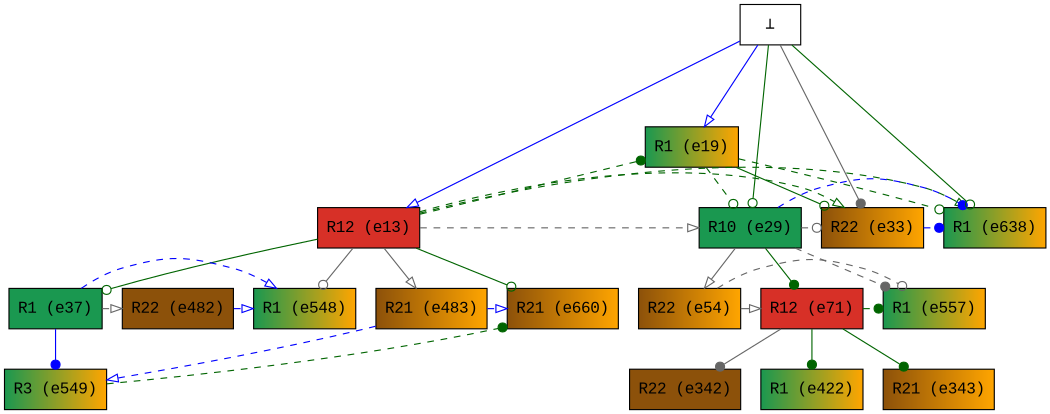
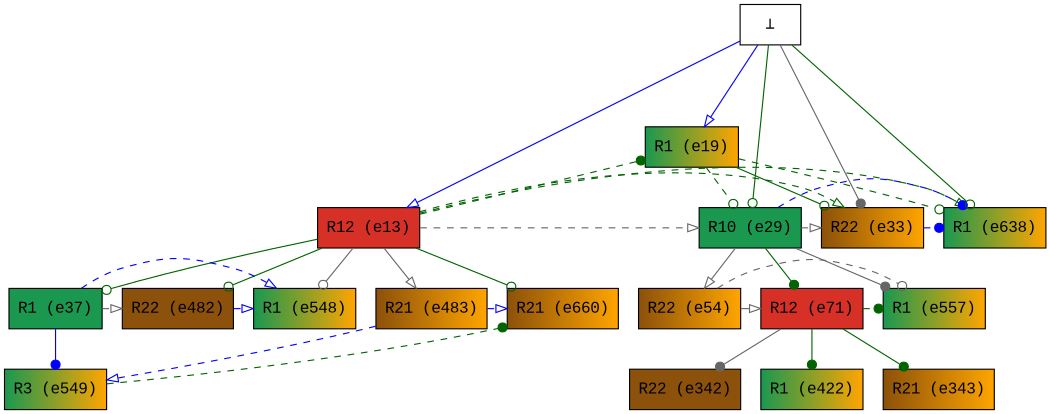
edge "R10 (e29)" -> "R22 (e33)": arrowhead odot -> onormal
edge "R12 (e13)" -> "R22 (e482)": added
edge "R10 (e29)" -> "R1 (e557)": style dashed -> solid
